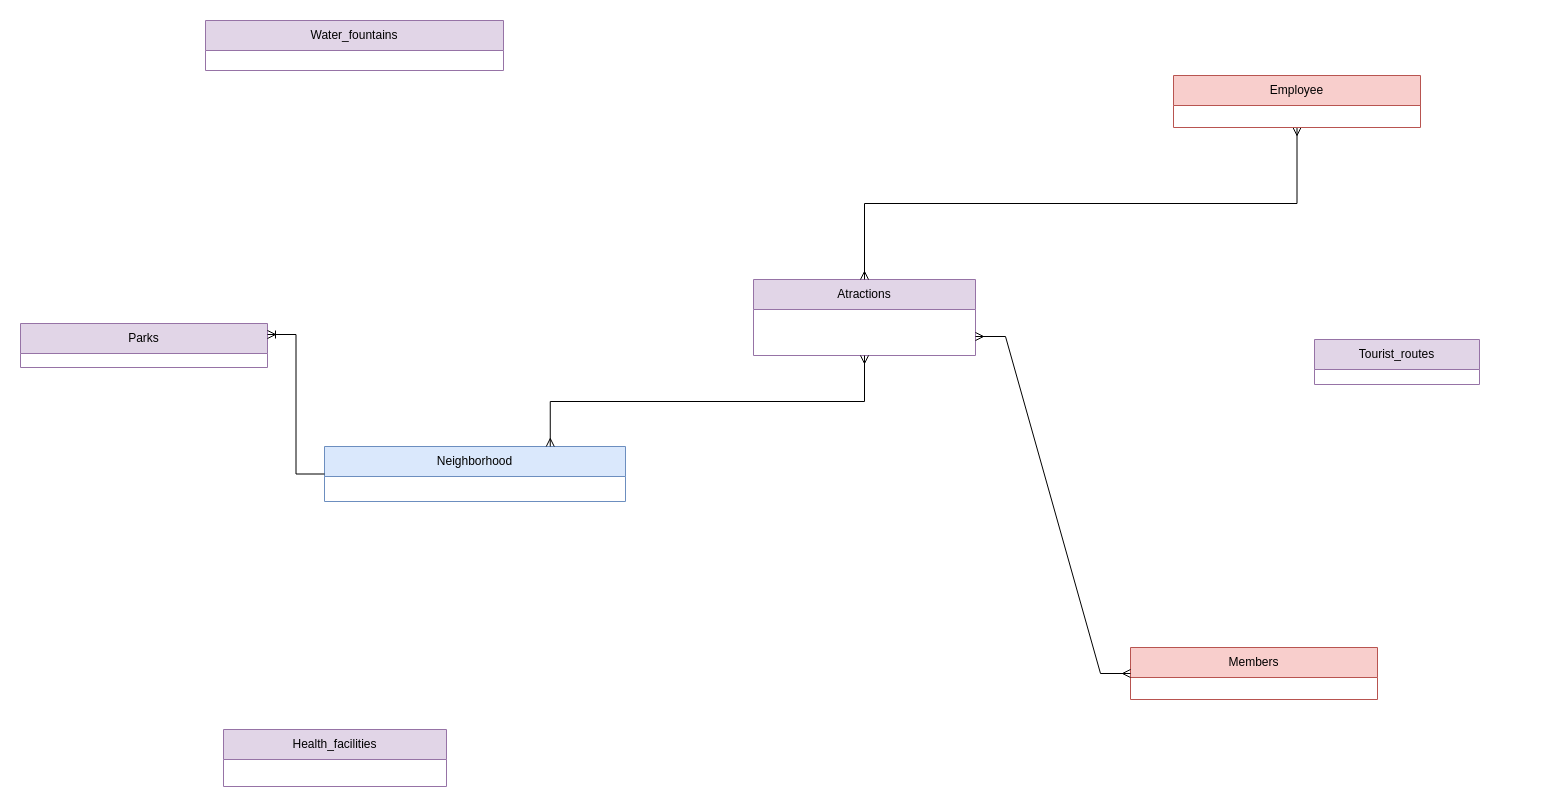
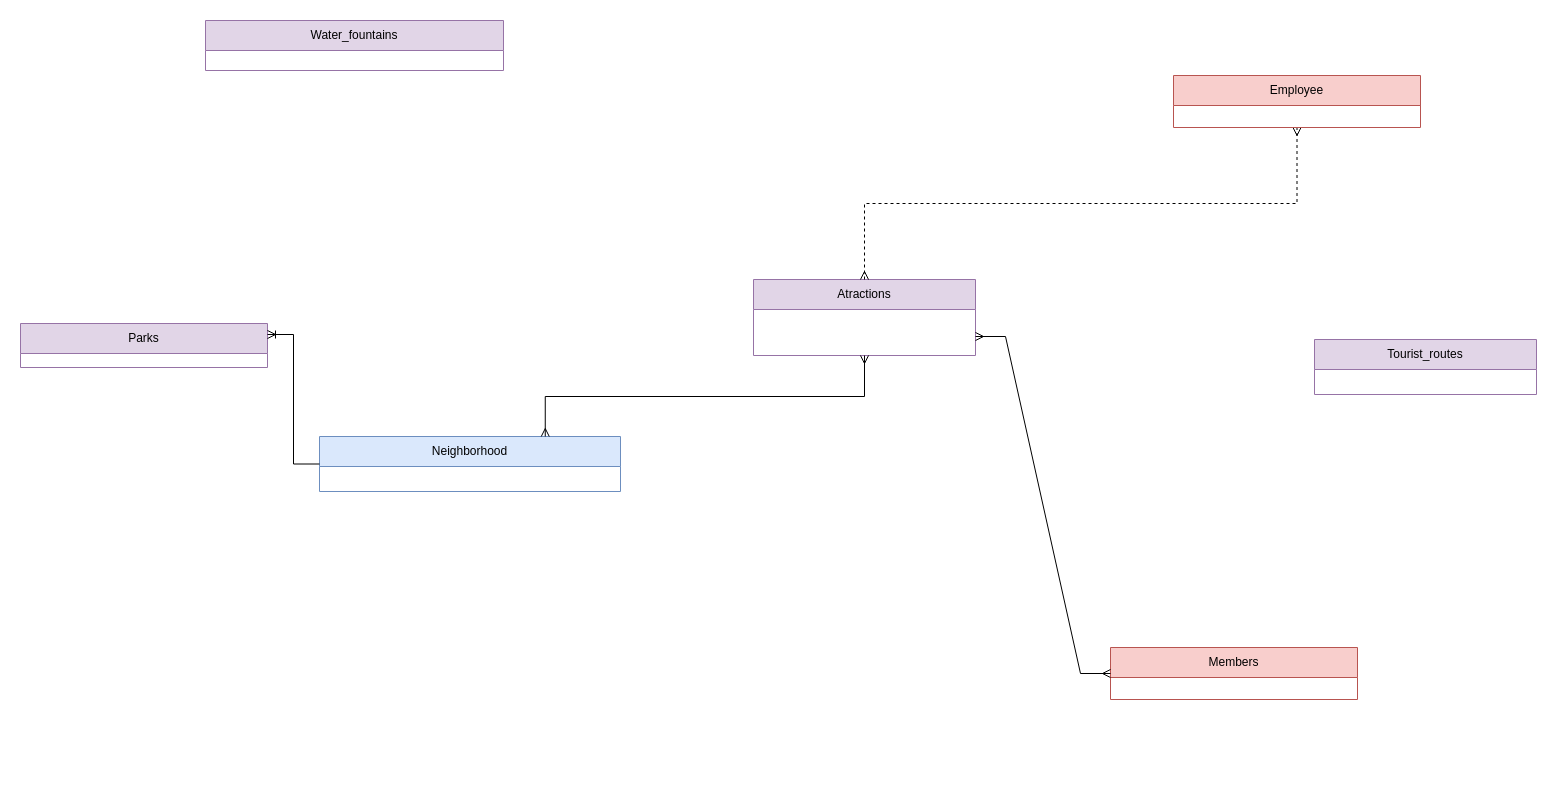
edge "Employee" -- "Atractions": style solid -> dashed
node "Tourist_routes": size 165x45 -> 222x55
node "Neighborhood": moved (475, 474) -> (470, 464)
node "Members": moved (1254, 674) -> (1234, 674)
node "Health_facilities": removed
